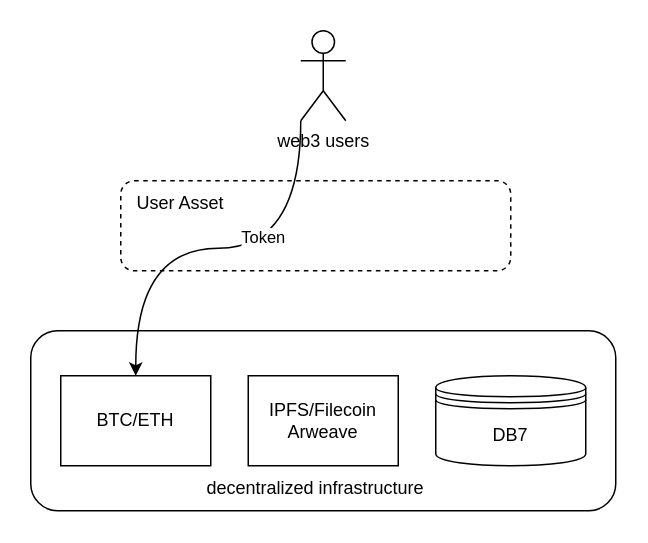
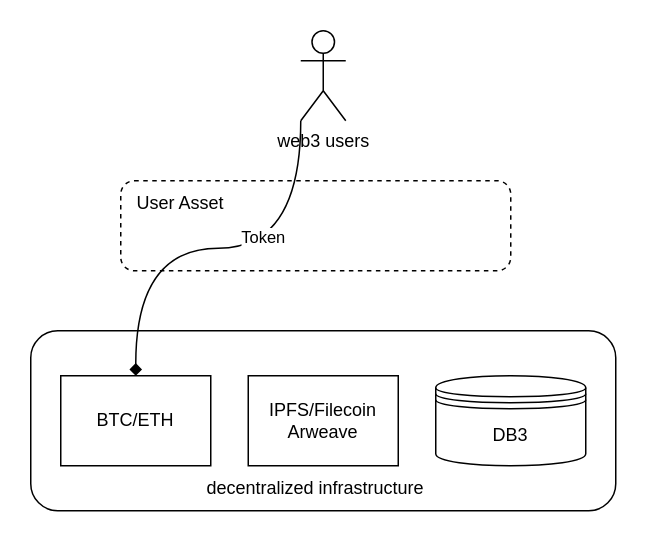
edge "web3 users" -> "BTC/ETH": arrowhead classic -> diamond
node "DB7": label "DB7" -> "DB3"
